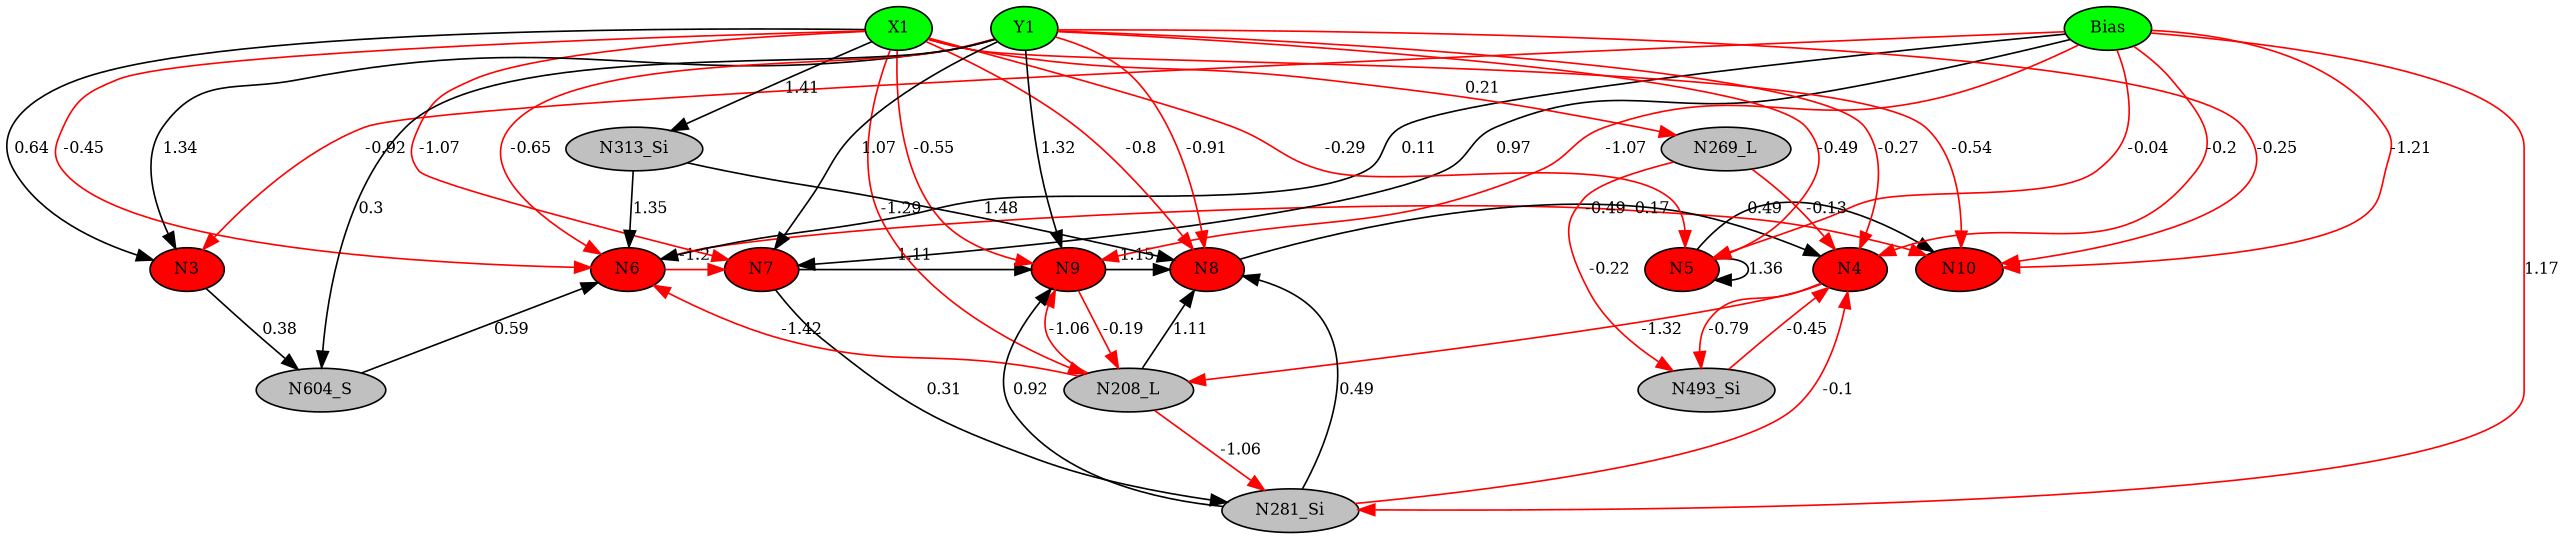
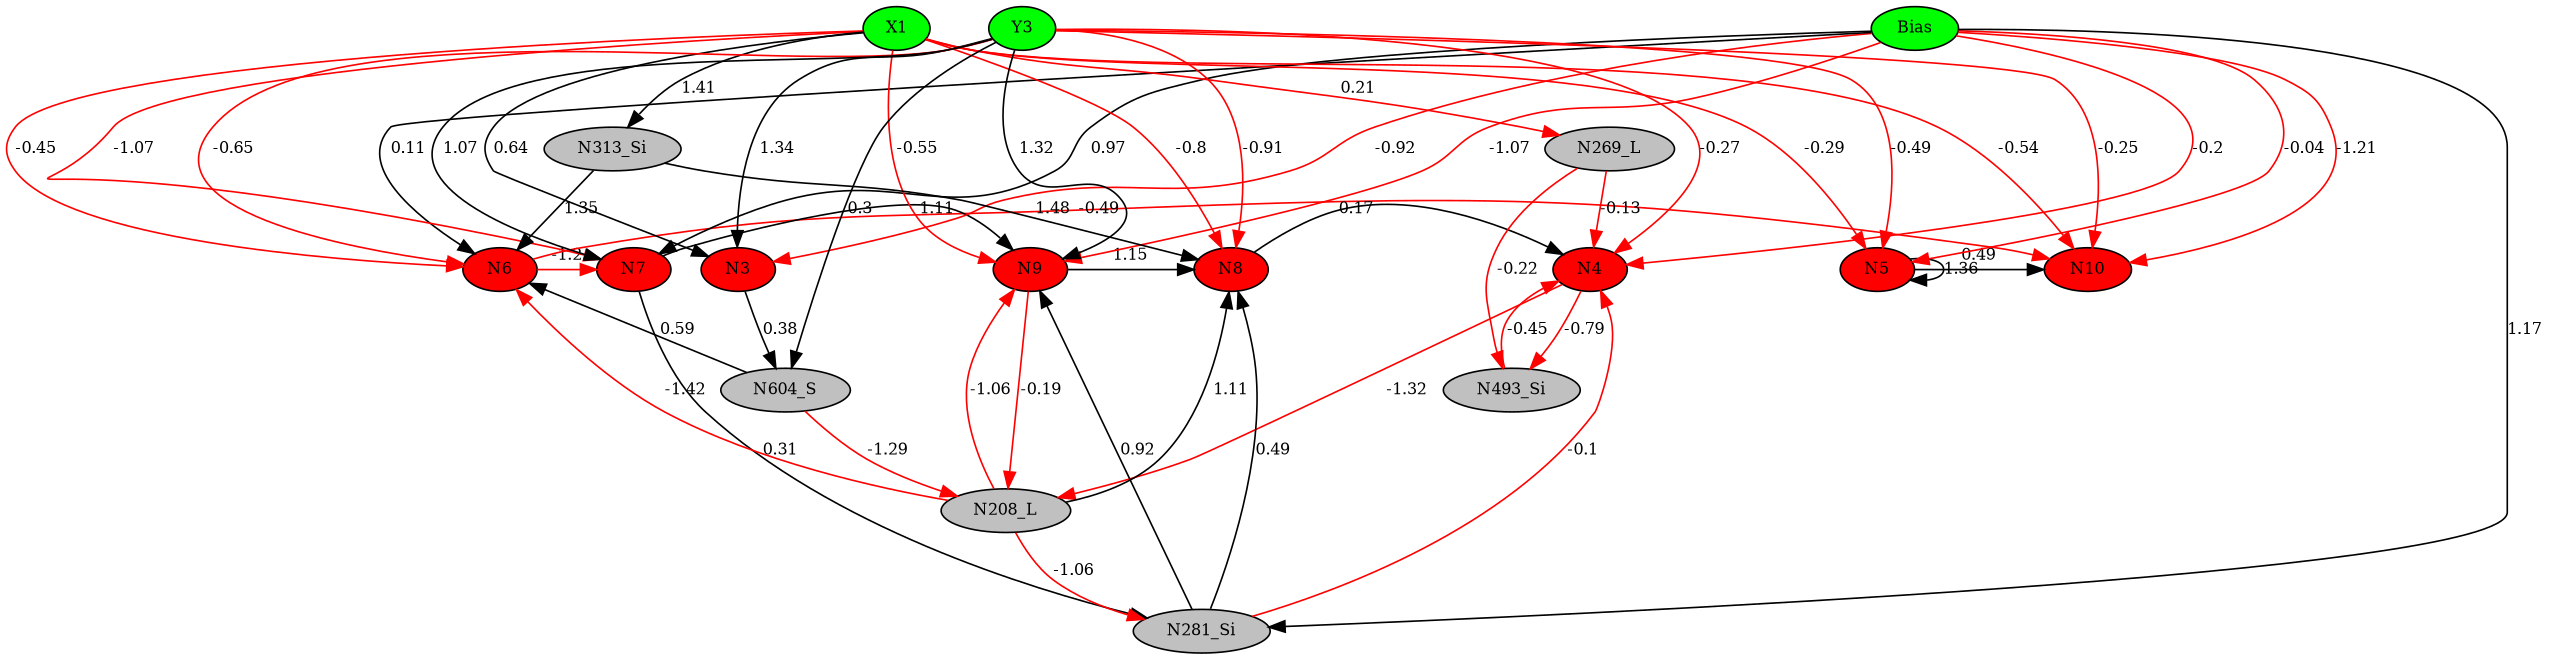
node "Y1": label "Y1" -> "Y3"
edge "X1" -> "N208_L": now "N604_S" -> "N208_L"
edge "Bias" -> "N281_Si": color red -> black
